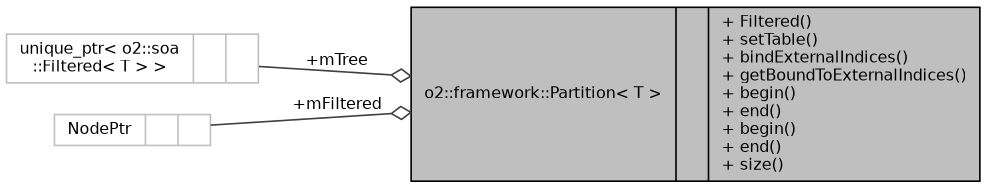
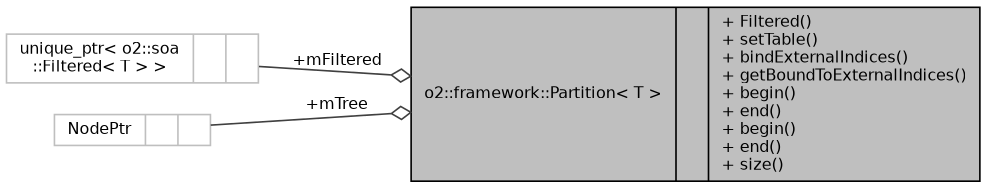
edge "unique_ptr< o2::soa" -> "o2::framework::Partition< T >": label " +mTree" -> " +mFiltered"
edge "NodePtr" -> "o2::framework::Partition< T >": label " +mFiltered" -> " +mTree"
